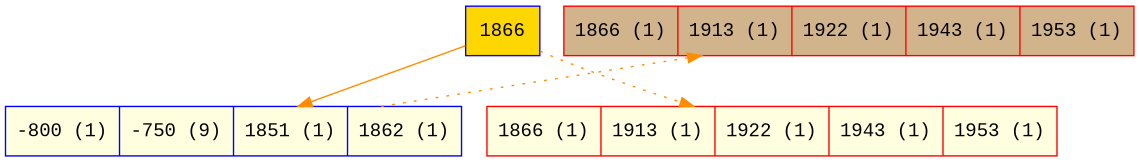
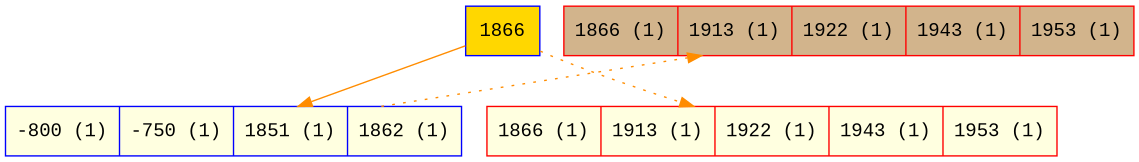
node "-800 (1)": text "-750 (9)" -> "-750 (1)"
